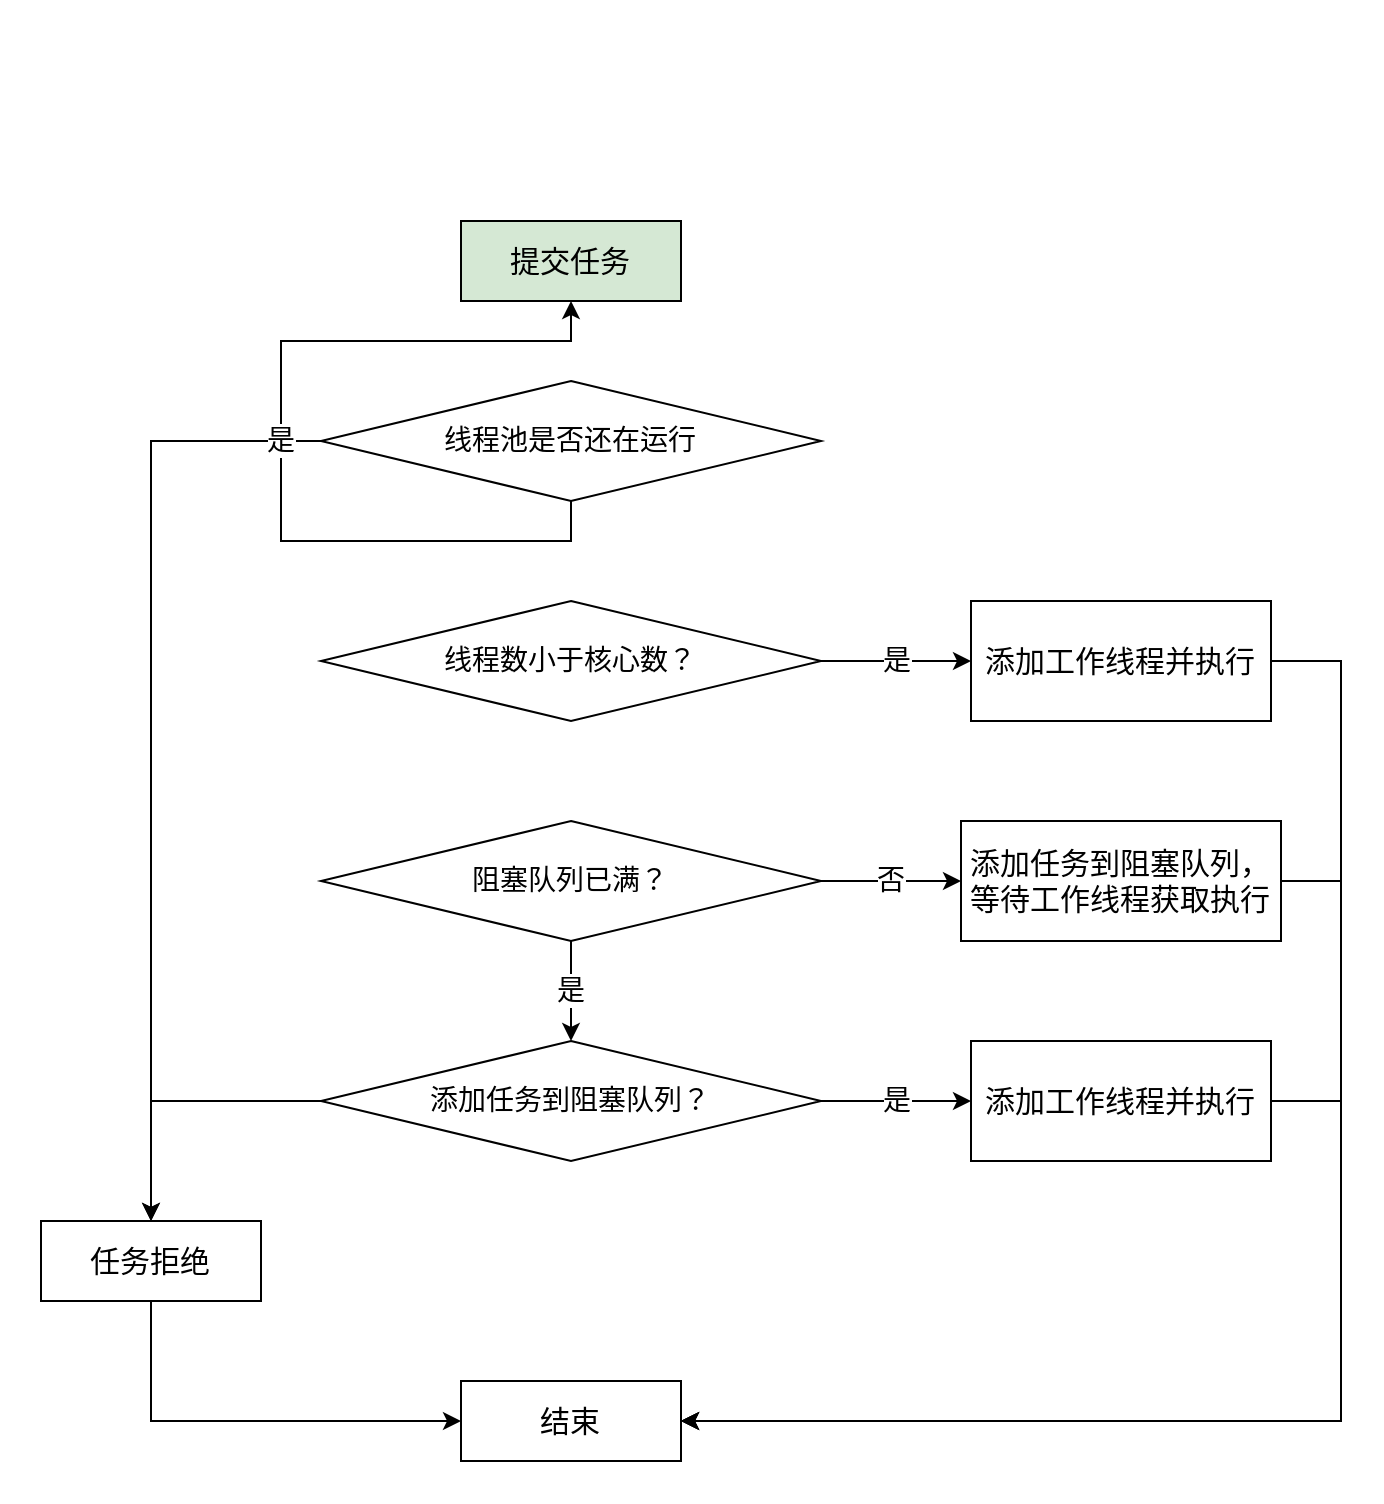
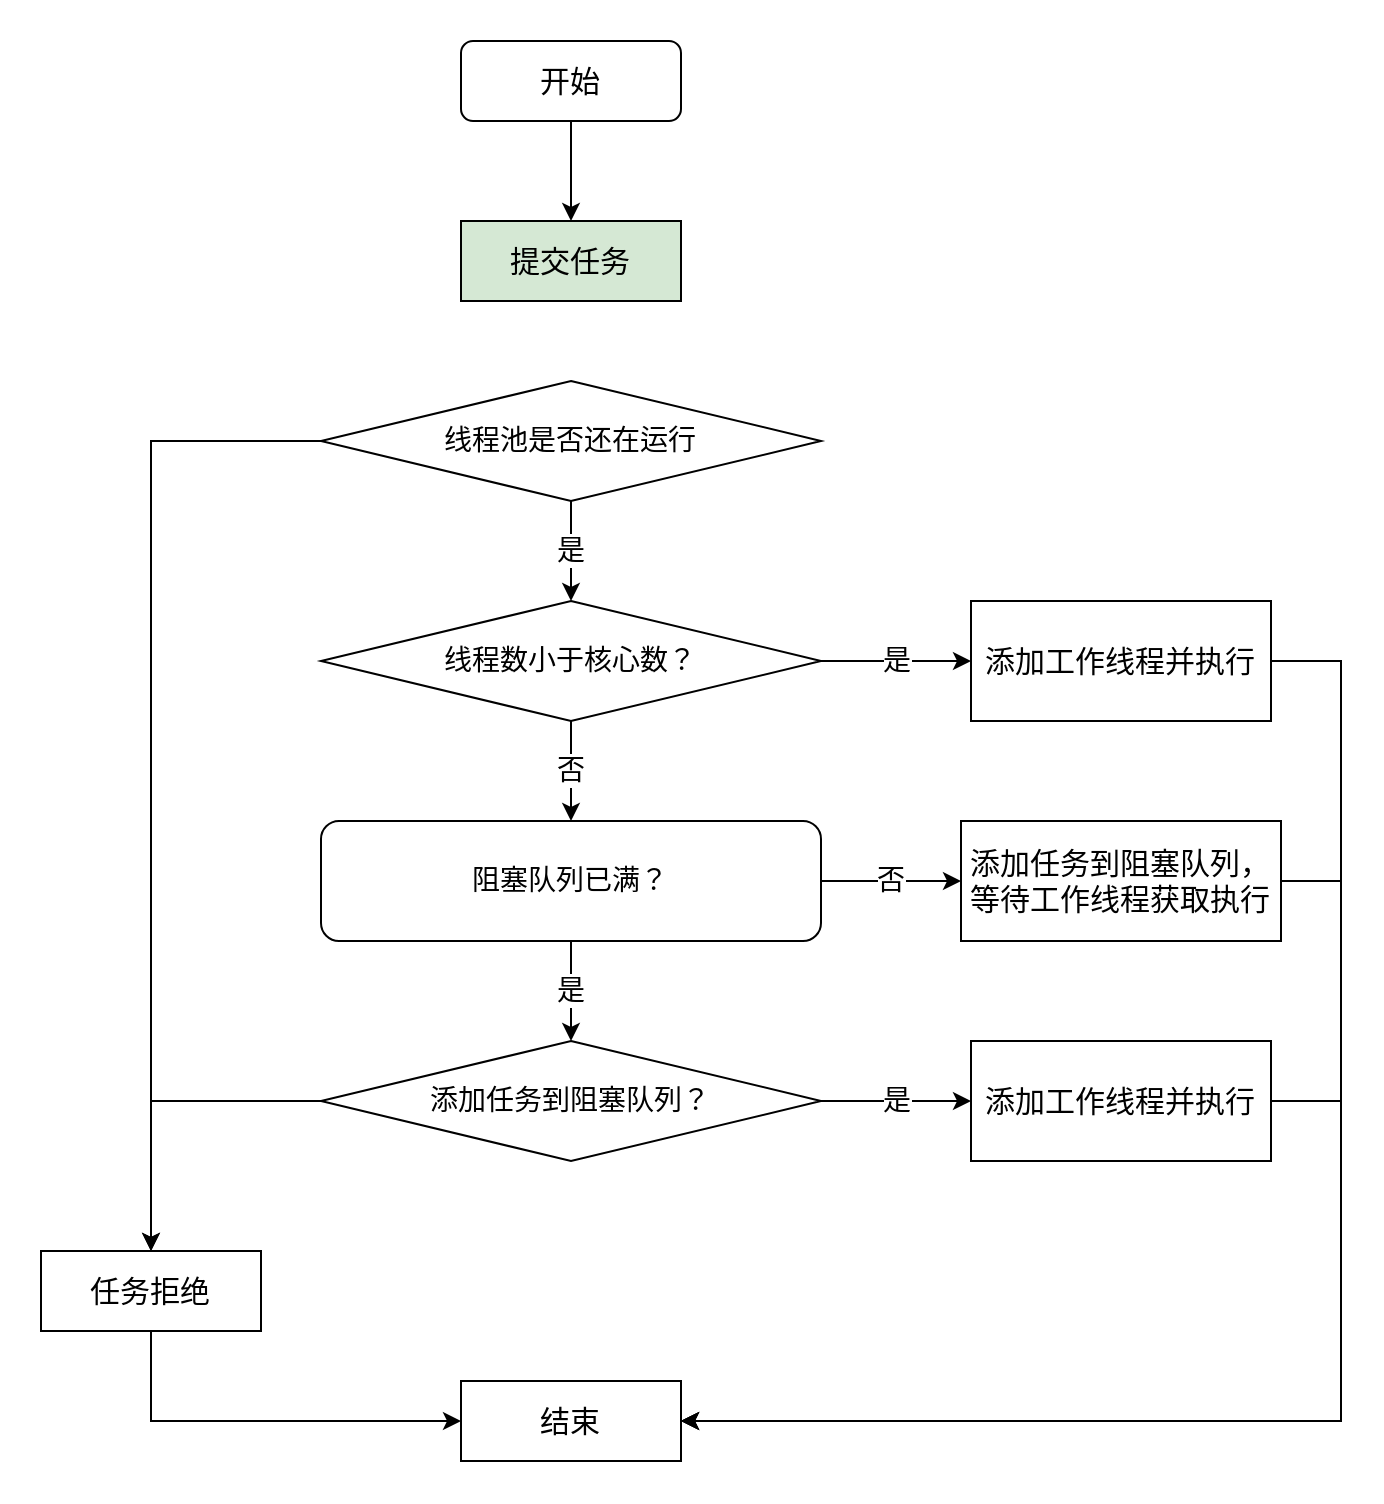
node "开始": added
edge "开始" -> "提交任务": added
edge "线程池是否还在运行" -> "提交任务": now "线程池是否还在运行" -> "线程数小于核心数？"
edge "线程数小于核心数？" -> "阻塞队列已满？": added, label "否"
node "阻塞队列已满？": shape diamond -> rounded rectangle
node "任务拒绝": moved (151, 1261) -> (151, 1291)
